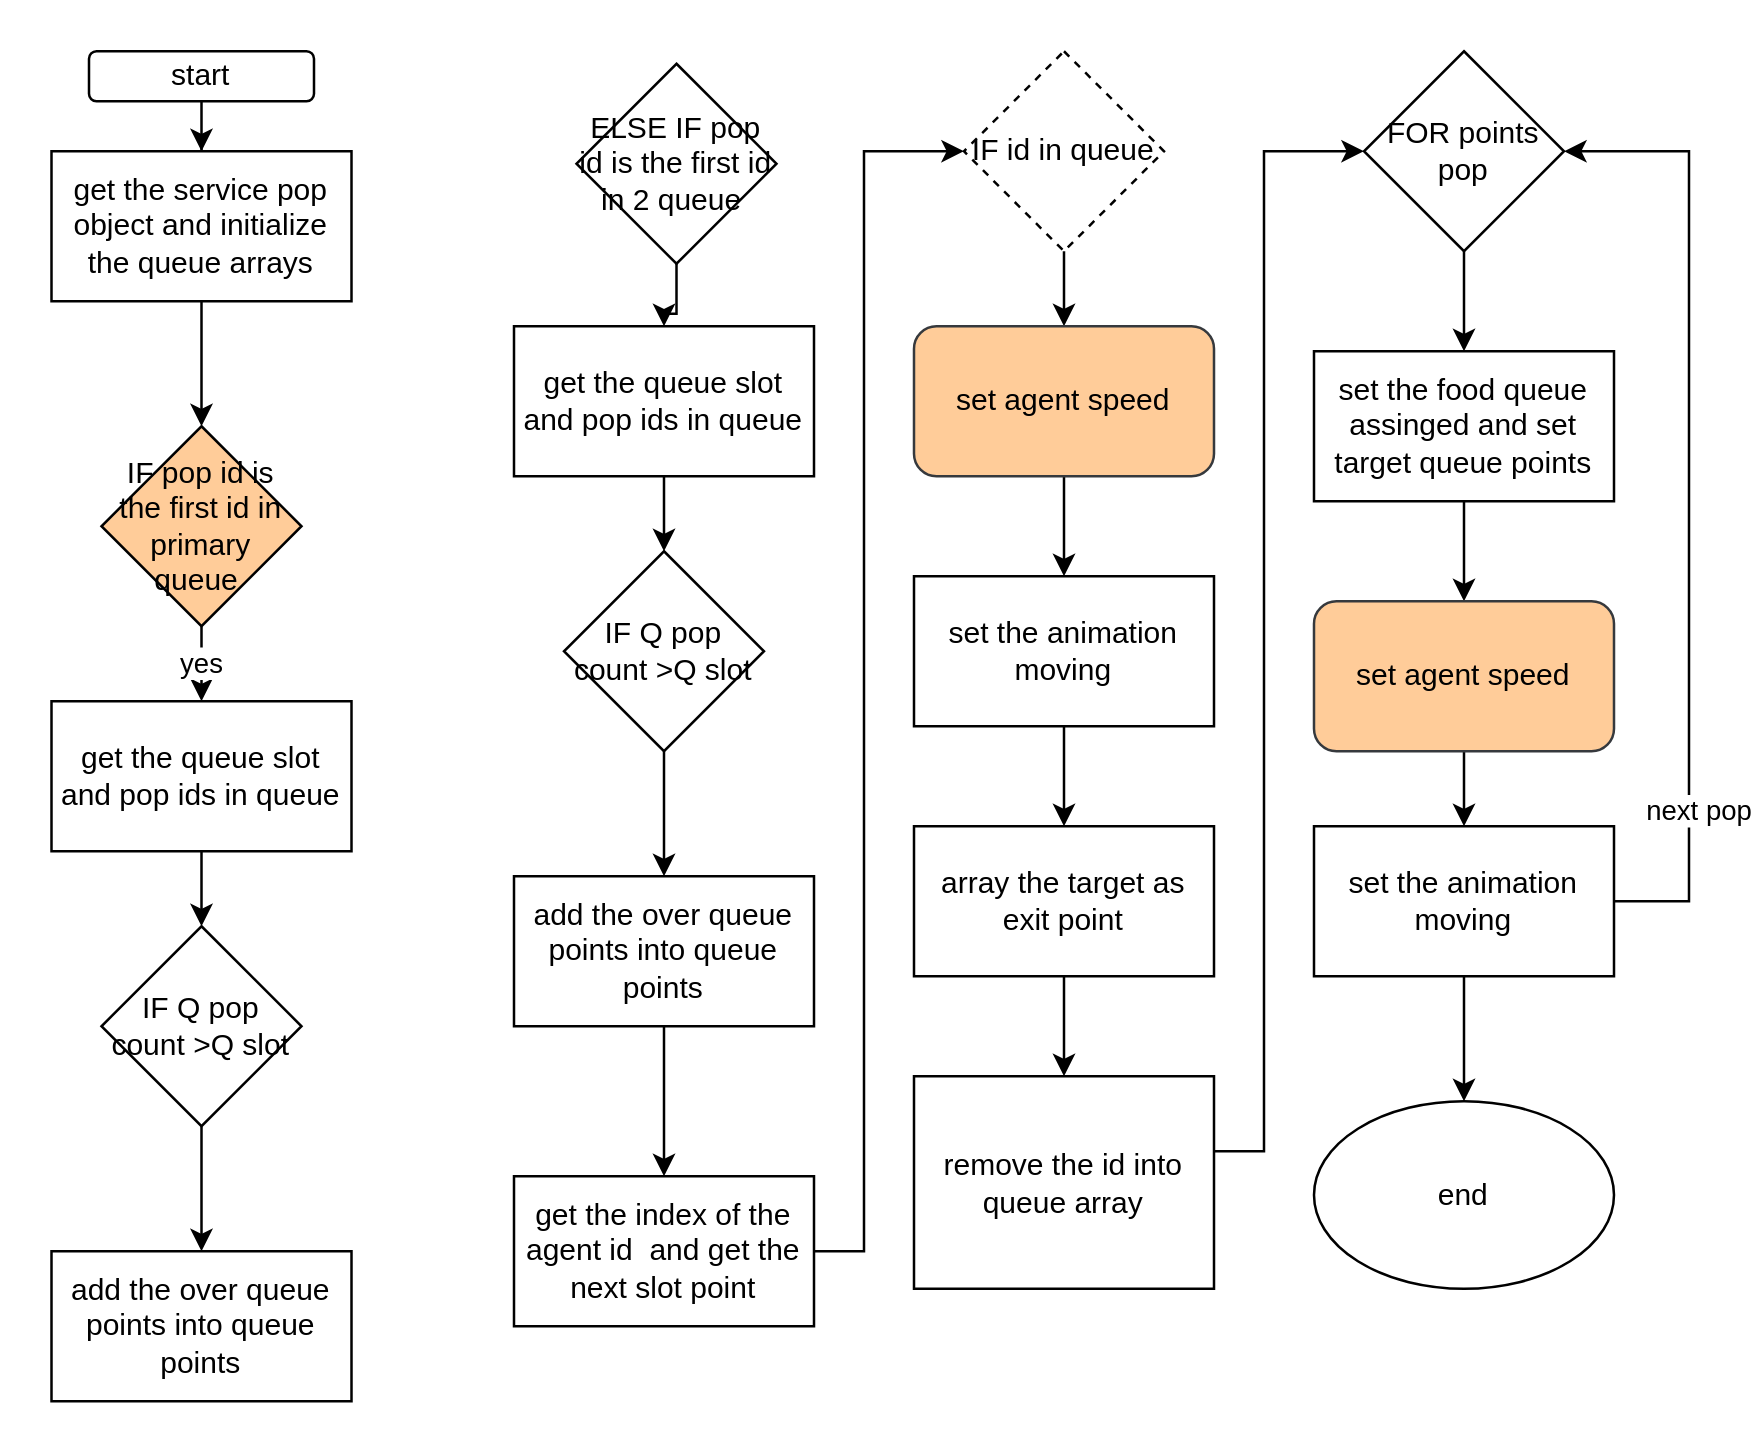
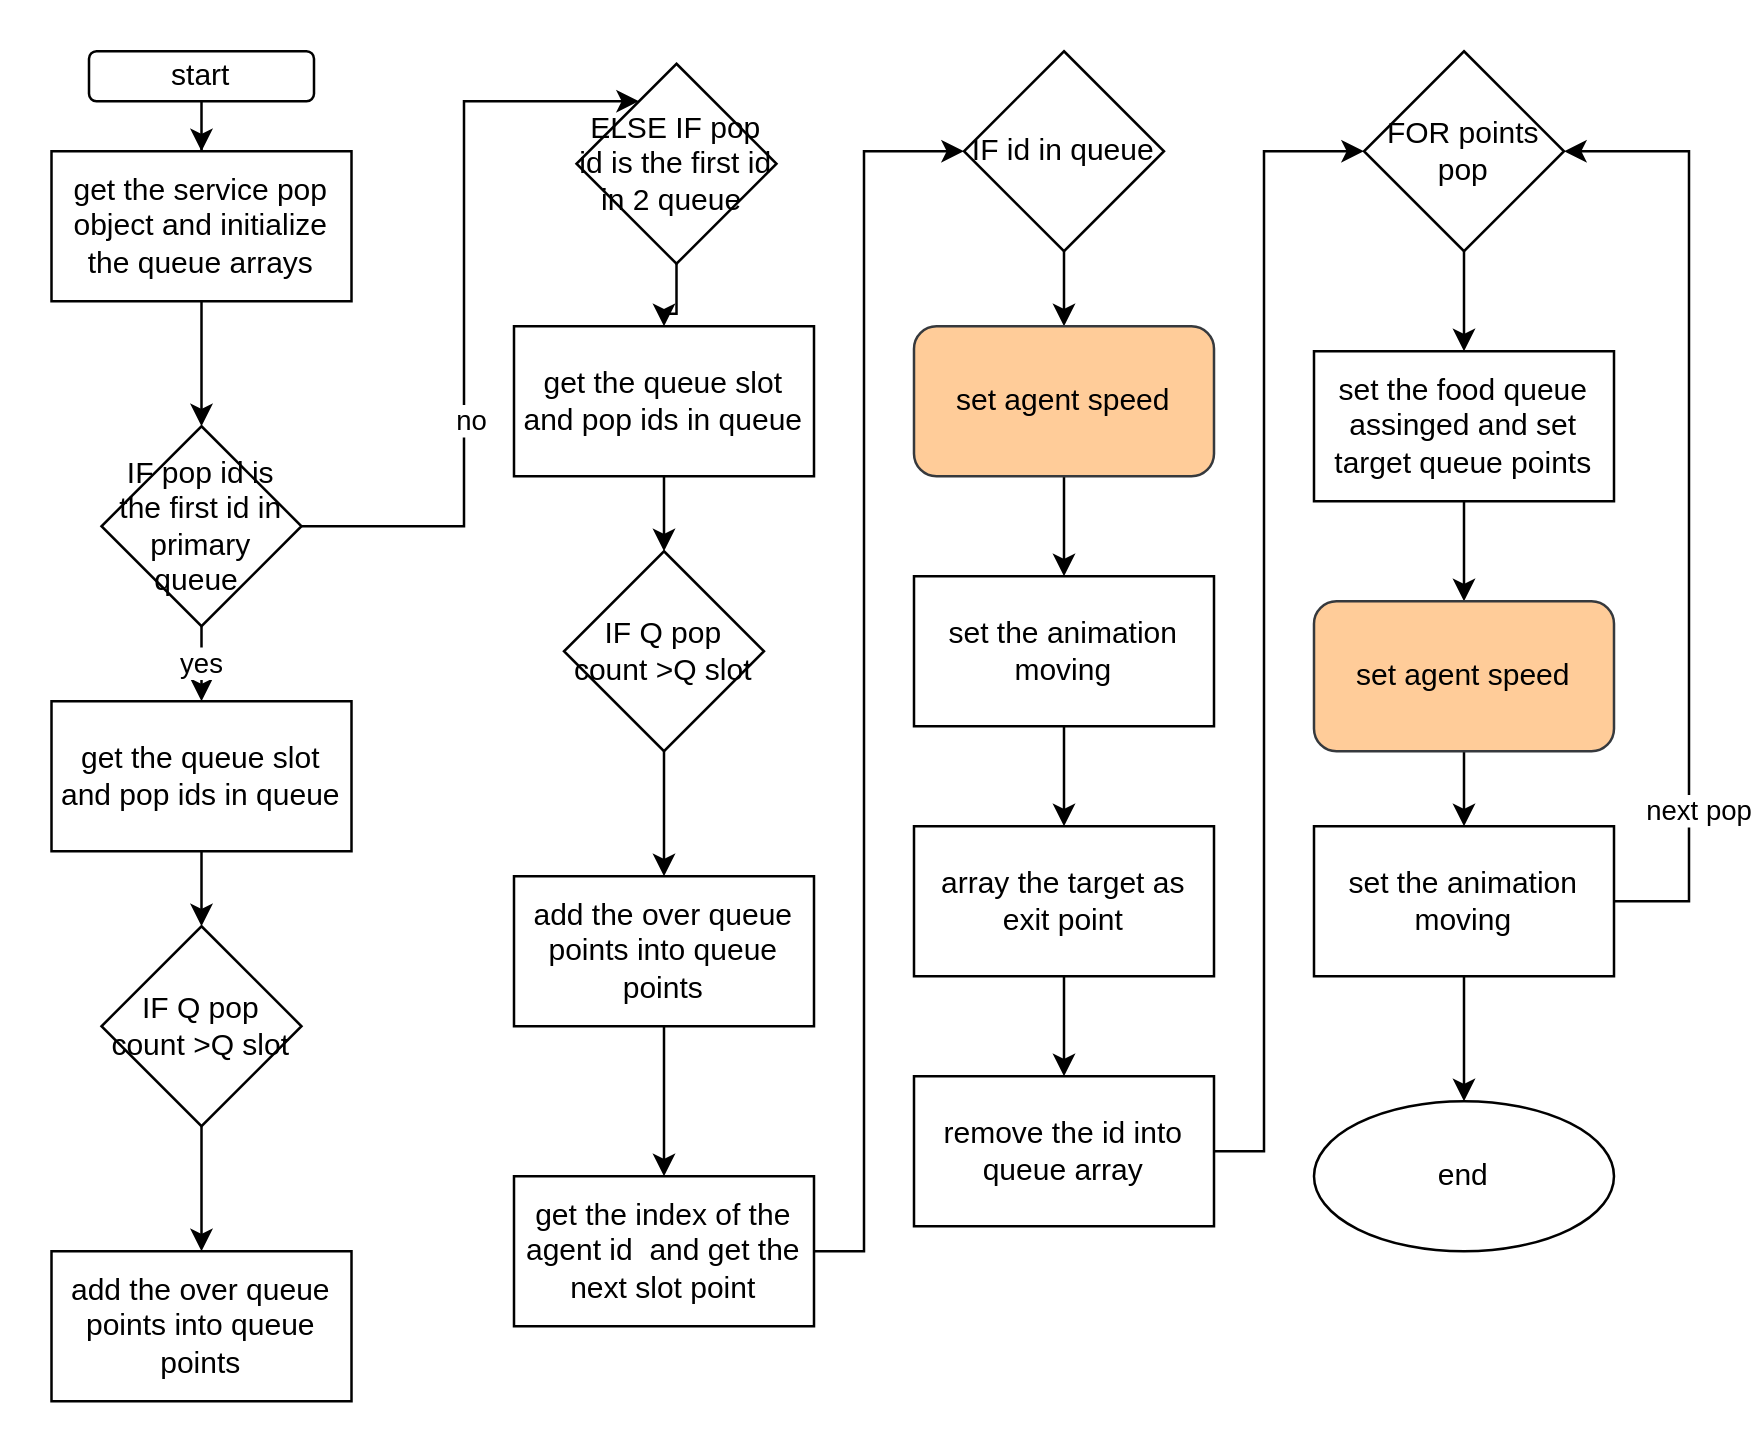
node "IF id in queue": style dashed -> solid
edge "IF pop id is the first id in primary queue" -> "ELSE IF pop id is the first id in 2 queue": added, label "no"
node "IF pop id is the first id in primary queue": fillcolor #ffcc99 -> #ffffff
node "remove the id into queue array": size 300x213 -> 300x150
node "end": size 300x188 -> 300x150
